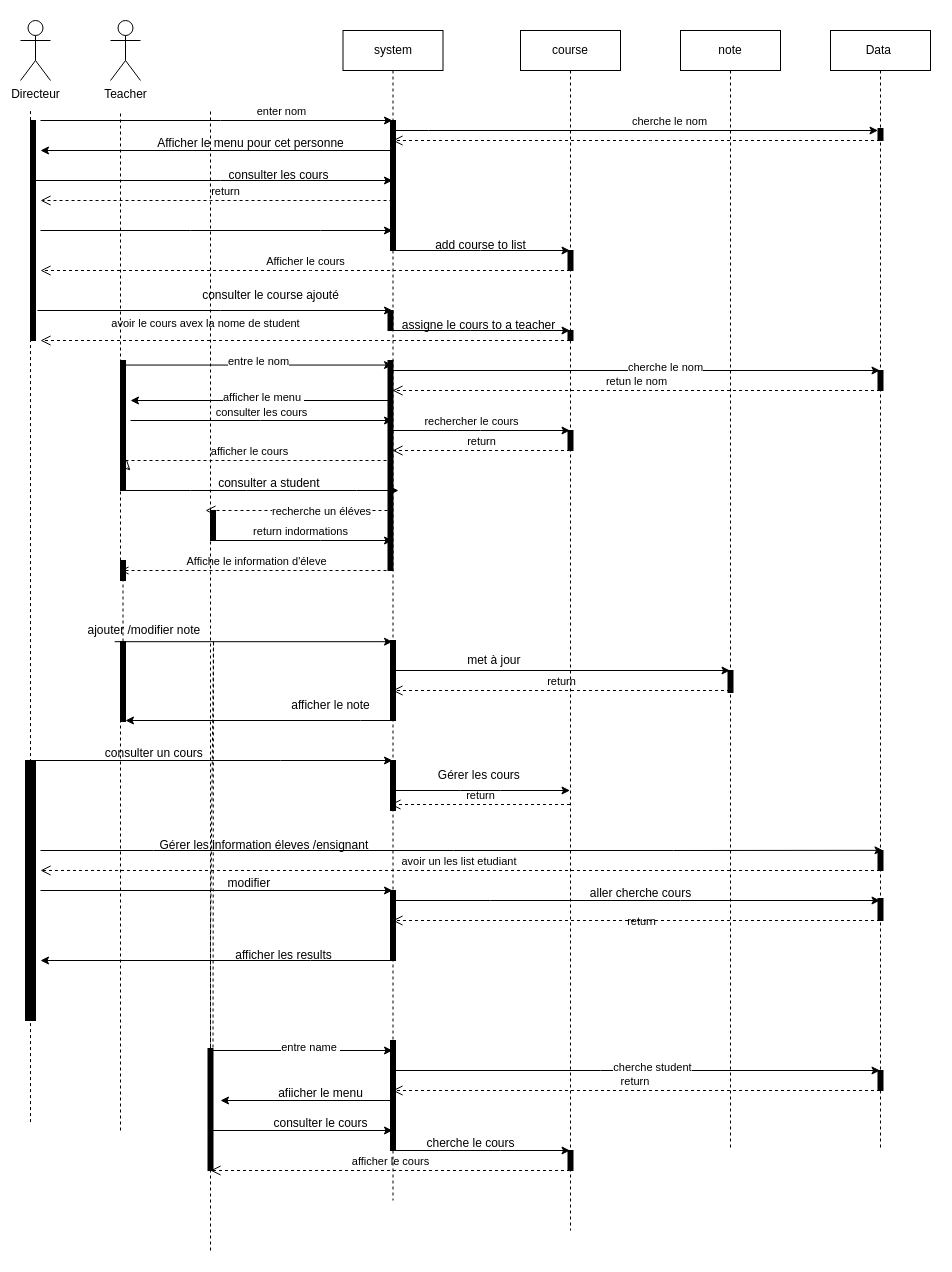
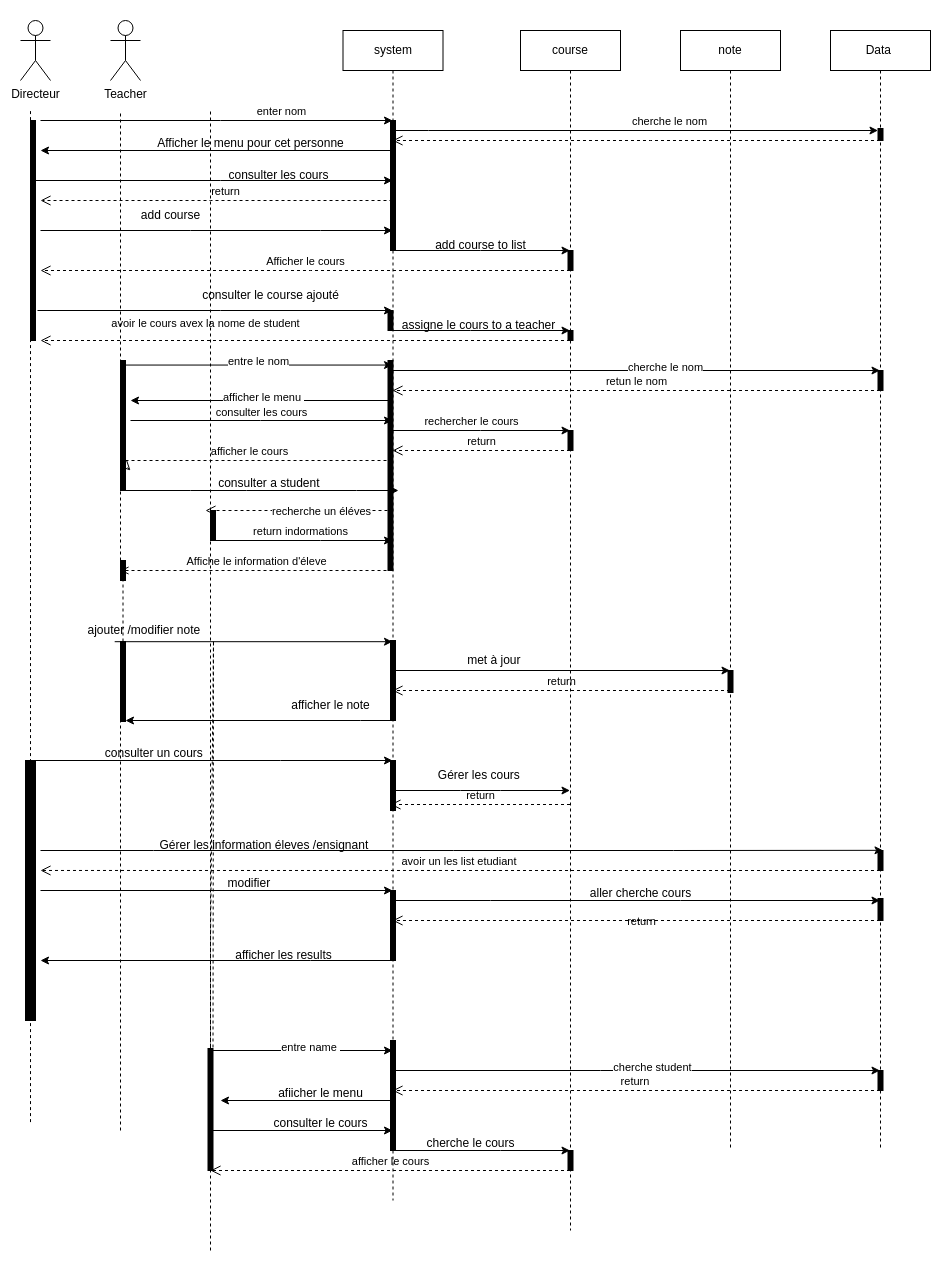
node "add course": added
